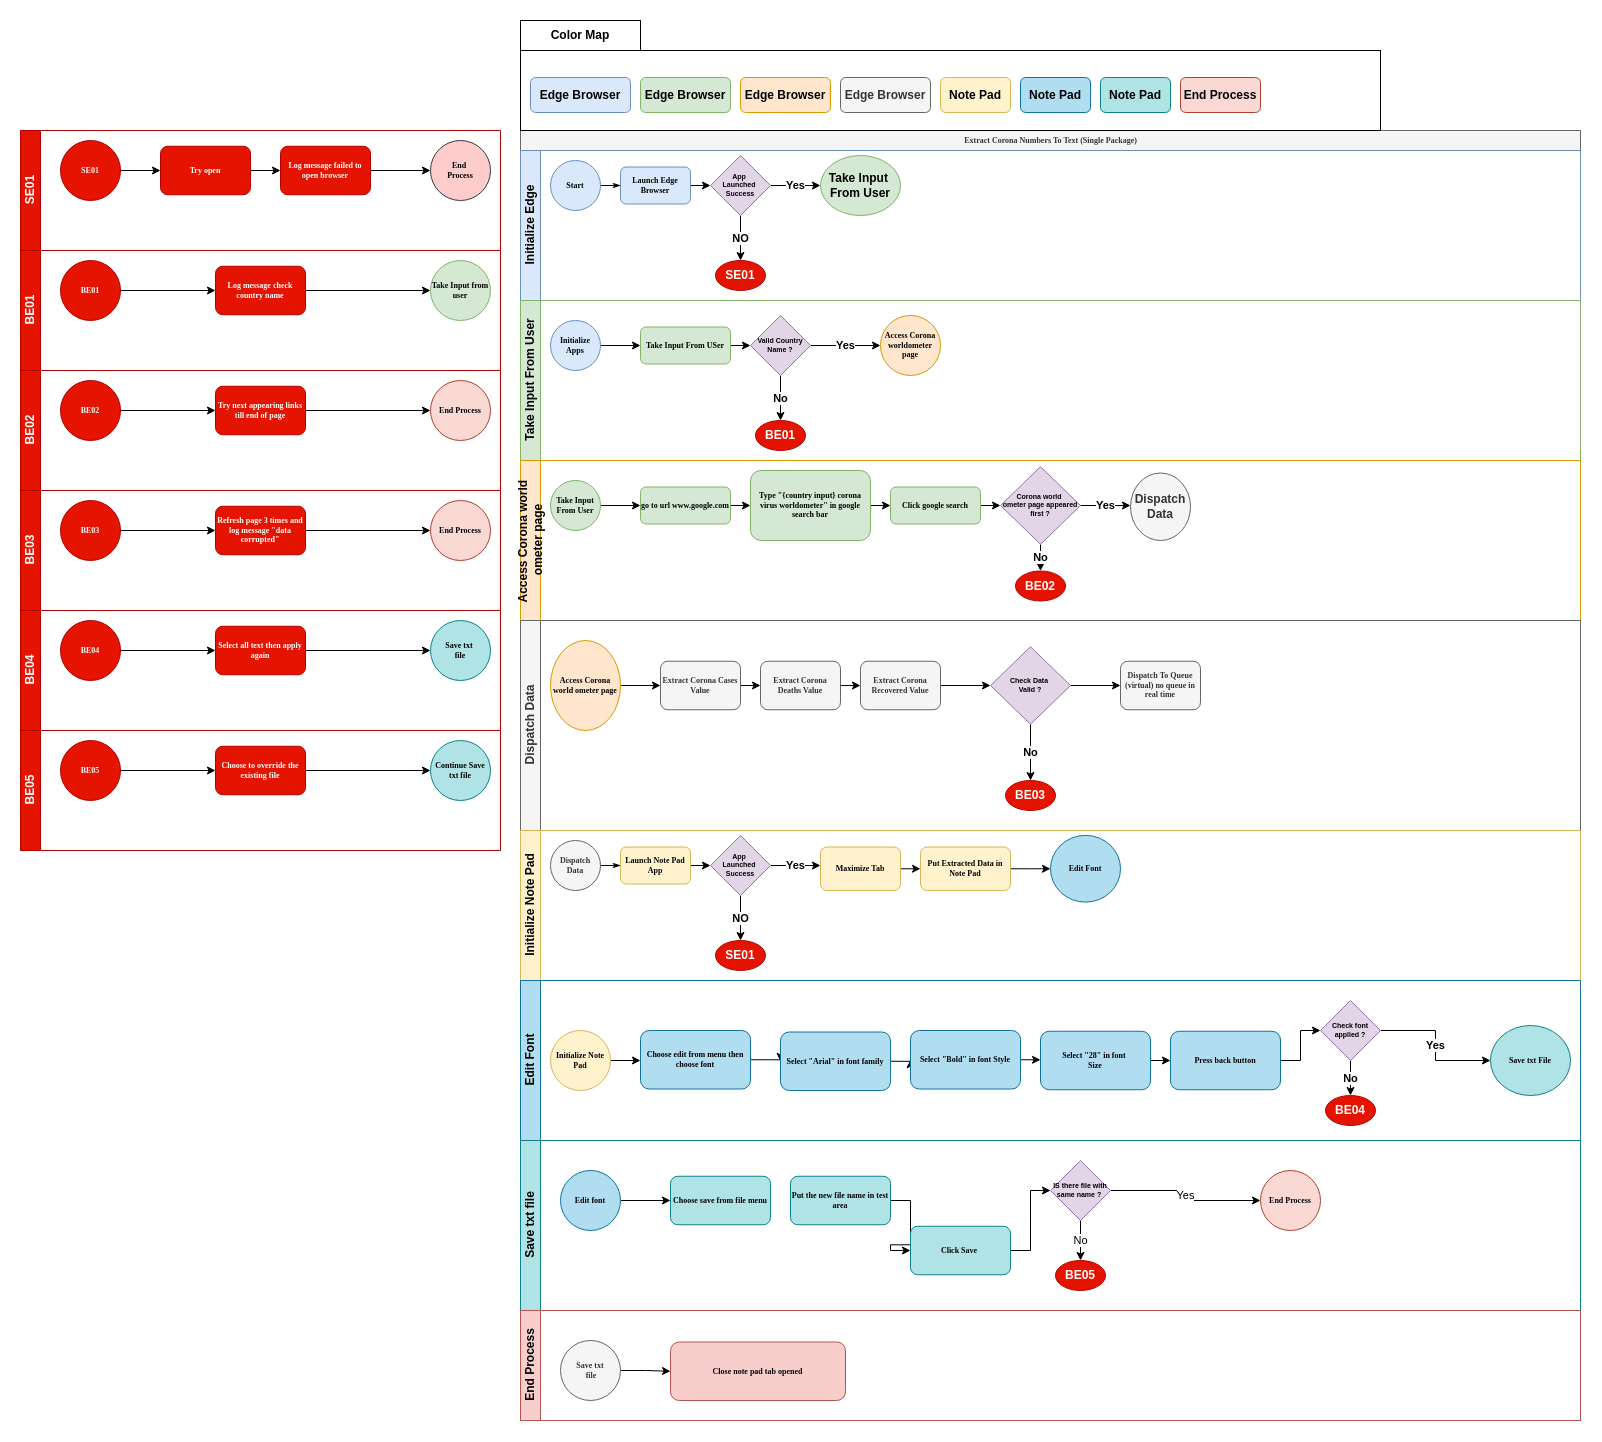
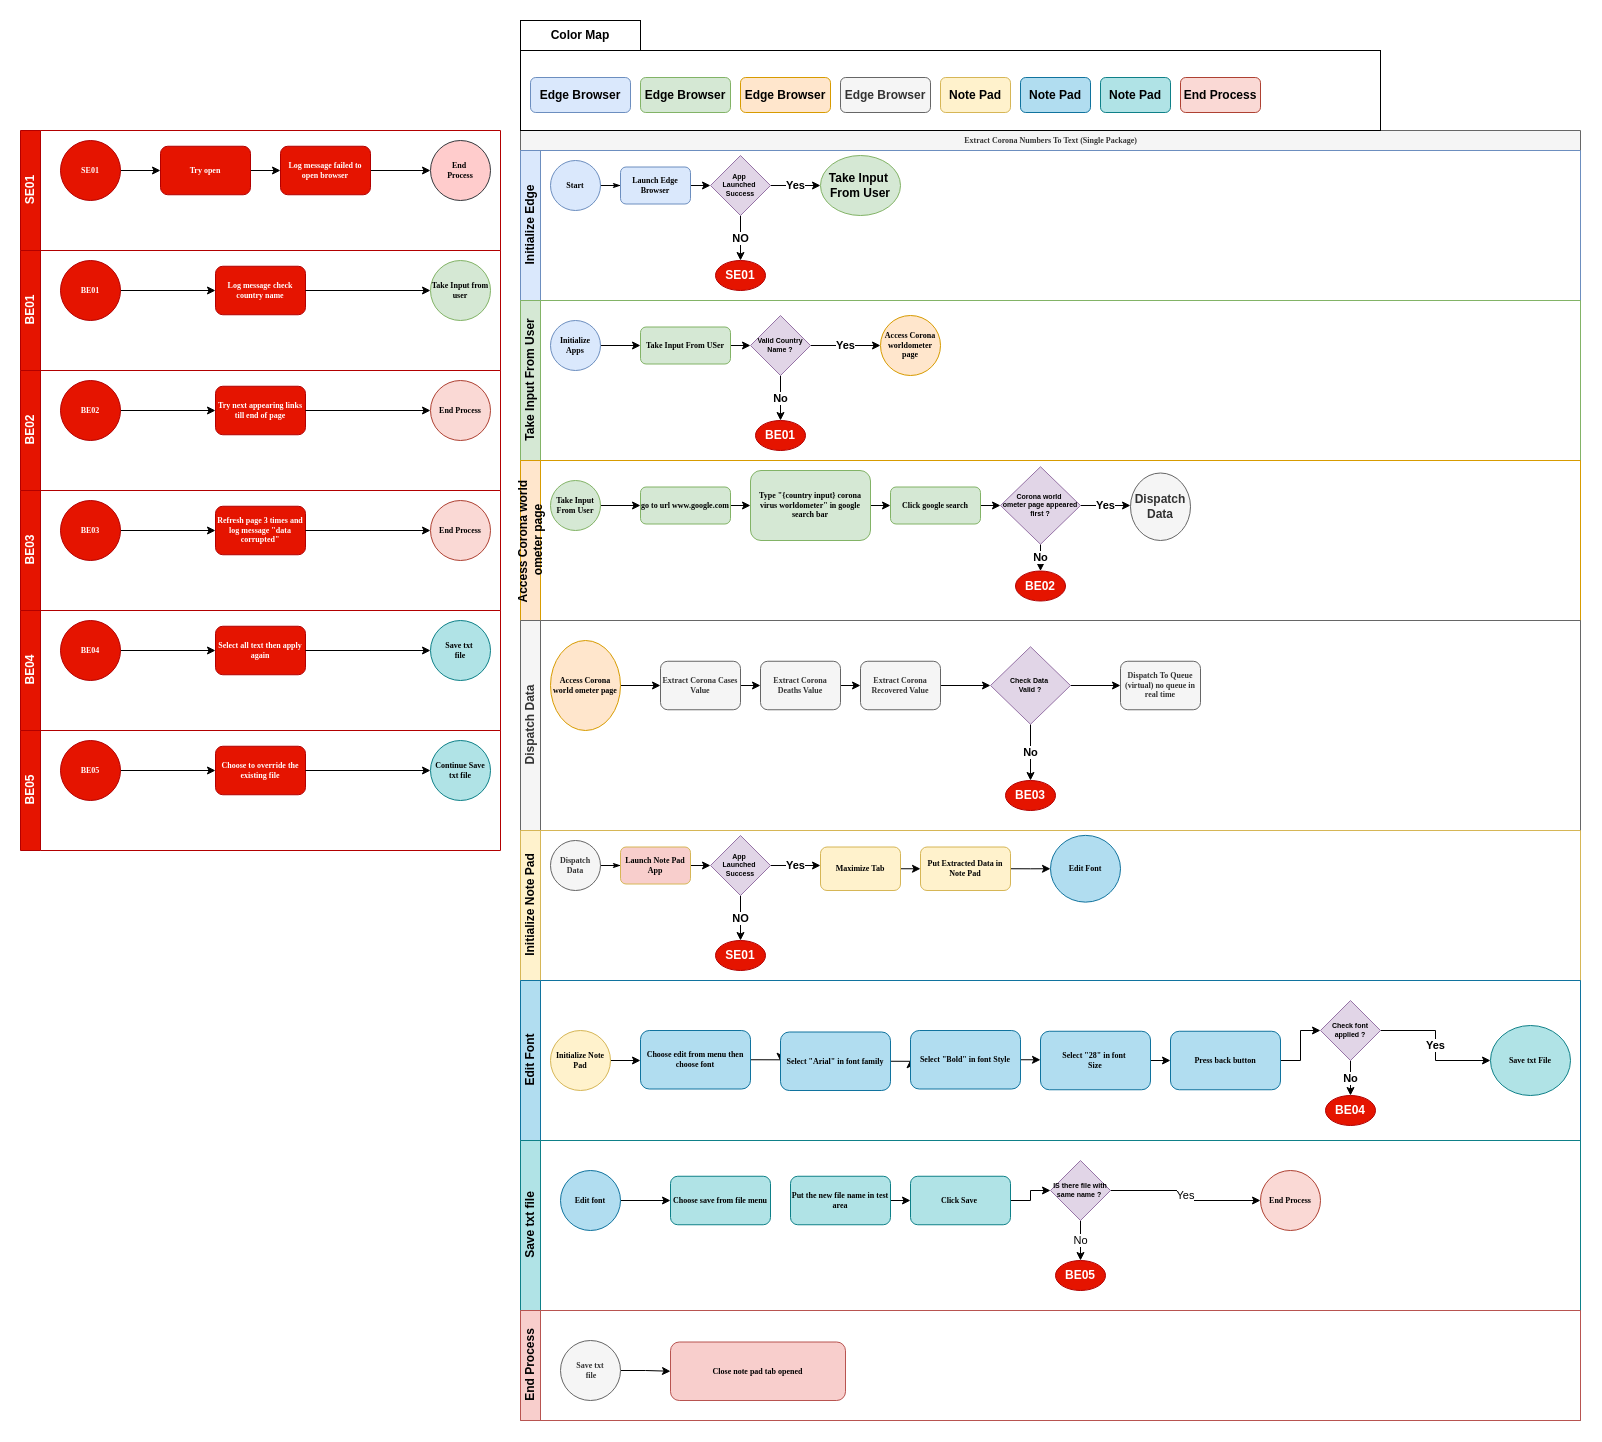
node "Launch Note Pad App": fillcolor #fff2cc -> #f8cecc
node "Click Save": moved (961, 1251) -> (961, 1201)
